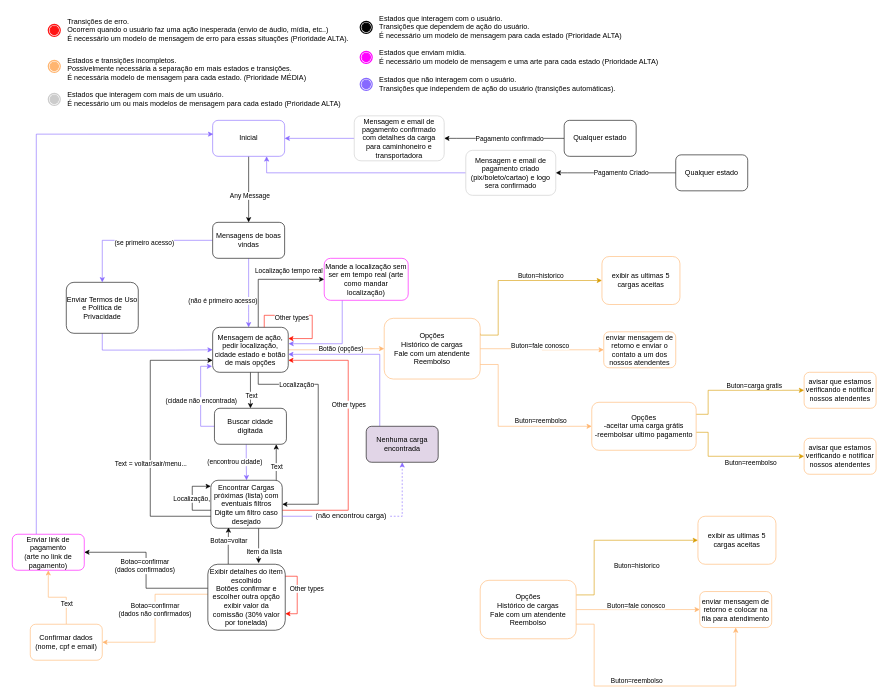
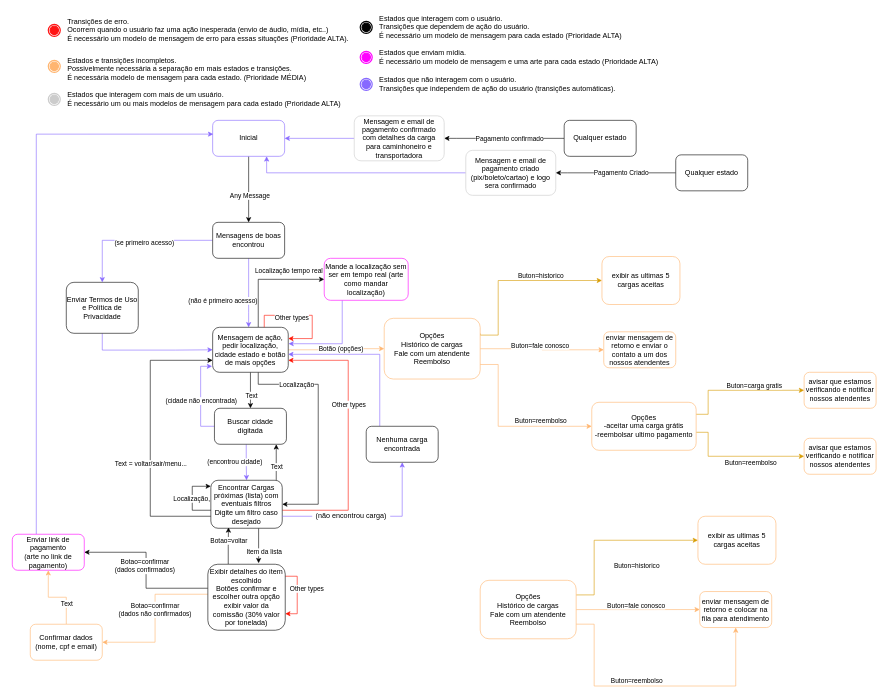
node "Mensagens de boas vindas": label "Mensagens de boas vindas" -> "Mensagens de boas encontrou"
node "Nenhuma carga encontrada": fillcolor #e1d5e7 -> #ffffff
edge "(não encontrou carga)" -> "Nenhuma carga encontrada": style dashed -> solid
